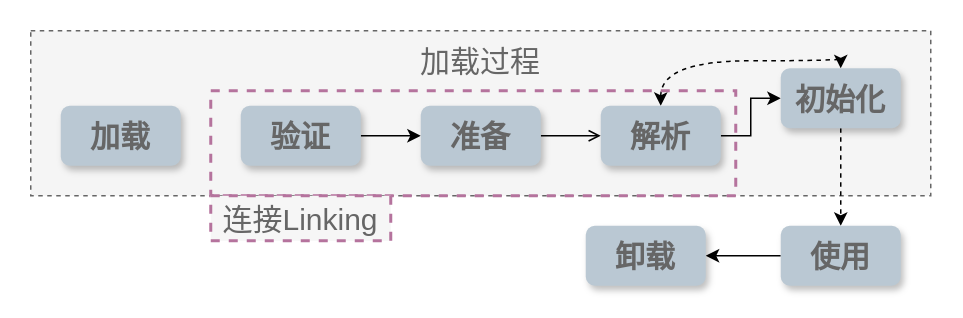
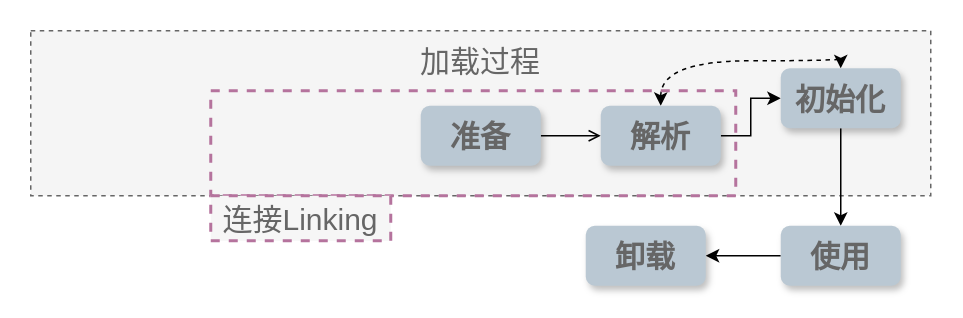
node "加载": removed
node "验证": removed
edge "验证" -> "准备": removed
edge "初始化" -> "使用": style dashed -> solid
